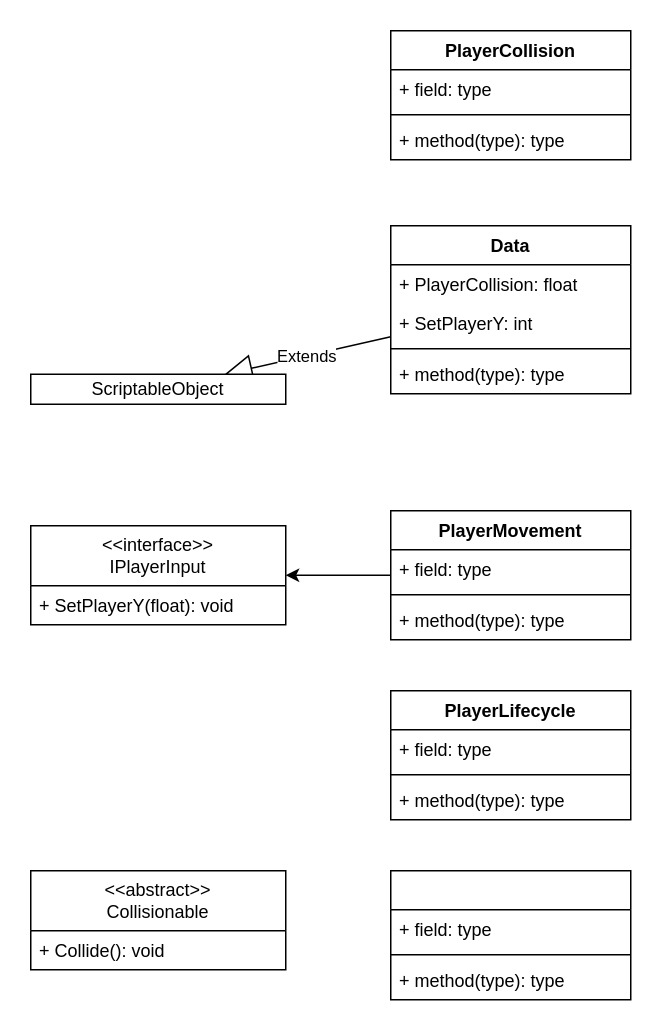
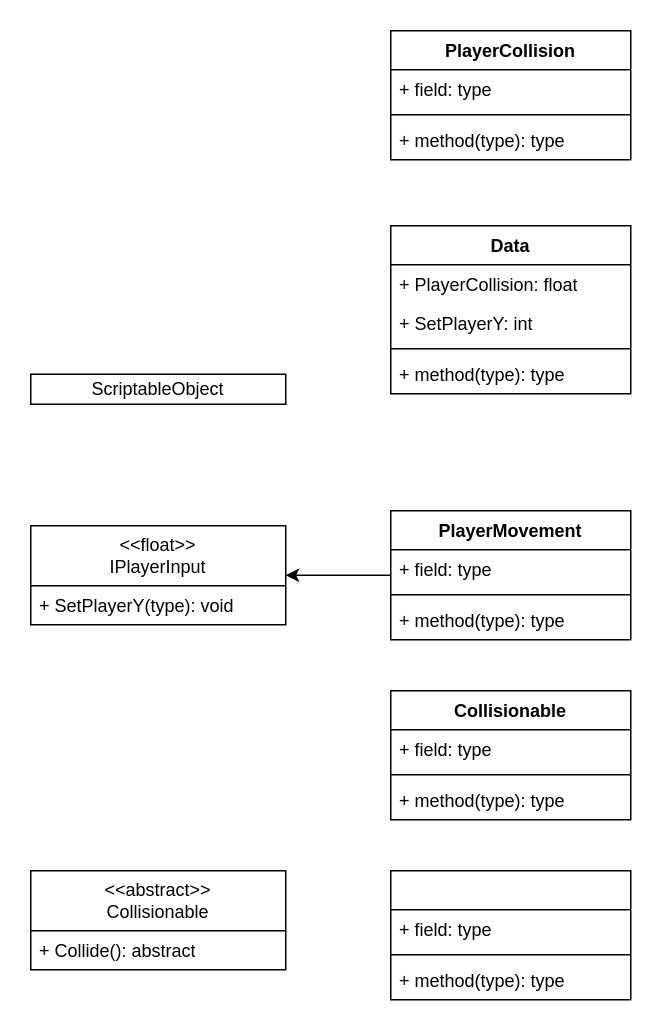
edge "Data" -> "ScriptableObject": removed, label "Extends"
node "<<interface>> IPlayerInput": label "<<interface>> IPlayerInput" -> "<<float>> IPlayerInput"
node "+ SetPlayerY(float): void": label "+ SetPlayerY(float): void" -> "+ SetPlayerY(type): void"
node "PlayerLifecycle": label "PlayerLifecycle" -> "Collisionable"
node "+ Collide(): void": label "+ Collide(): void" -> "+ Collide(): abstract"
